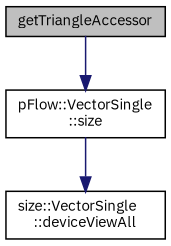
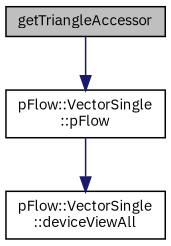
node "pFlow::VectorSingle ::size": label "pFlow::VectorSingle ::size" -> "pFlow::VectorSingle ::pFlow"
node "size::VectorSingle ::deviceViewAll": label "size::VectorSingle ::deviceViewAll" -> "pFlow::VectorSingle ::deviceViewAll"
